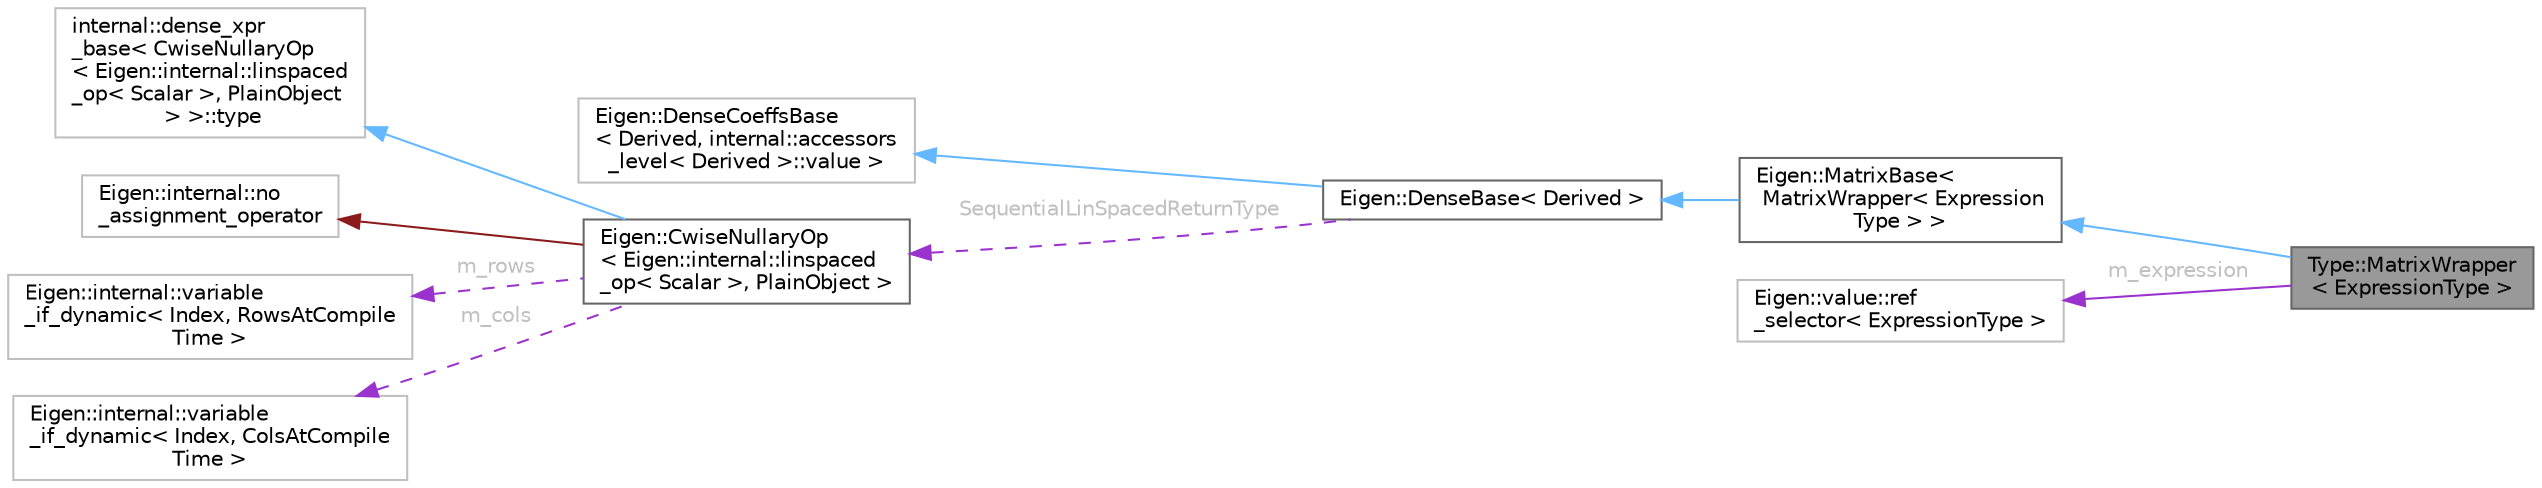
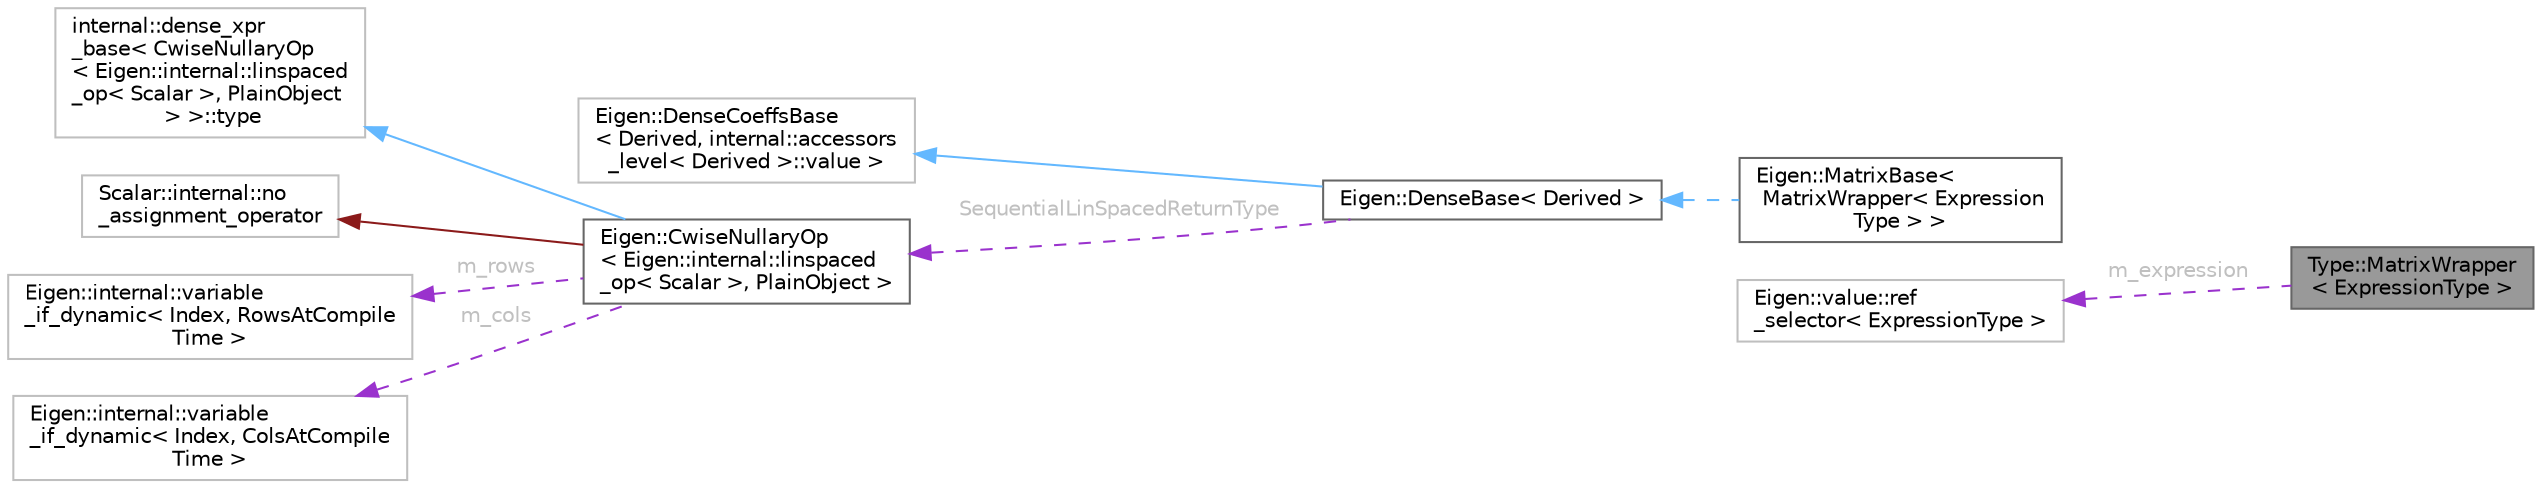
edge "Eigen::MatrixBase< MatrixWrapper< Expression Type > >" -> "Eigen::DenseBase< Derived >": style solid -> dashed
node "Eigen::internal::no _assignment_operator": label "Eigen::internal::no _assignment_operator" -> "Scalar::internal::no _assignment_operator"
edge "Type::MatrixWrapper < ExpressionType >" -> "Eigen::MatrixBase< MatrixWrapper< Expression Type > >": removed
edge "Type::MatrixWrapper < ExpressionType >" -> "Eigen::value::ref _selector< ExpressionType >": style solid -> dashed
